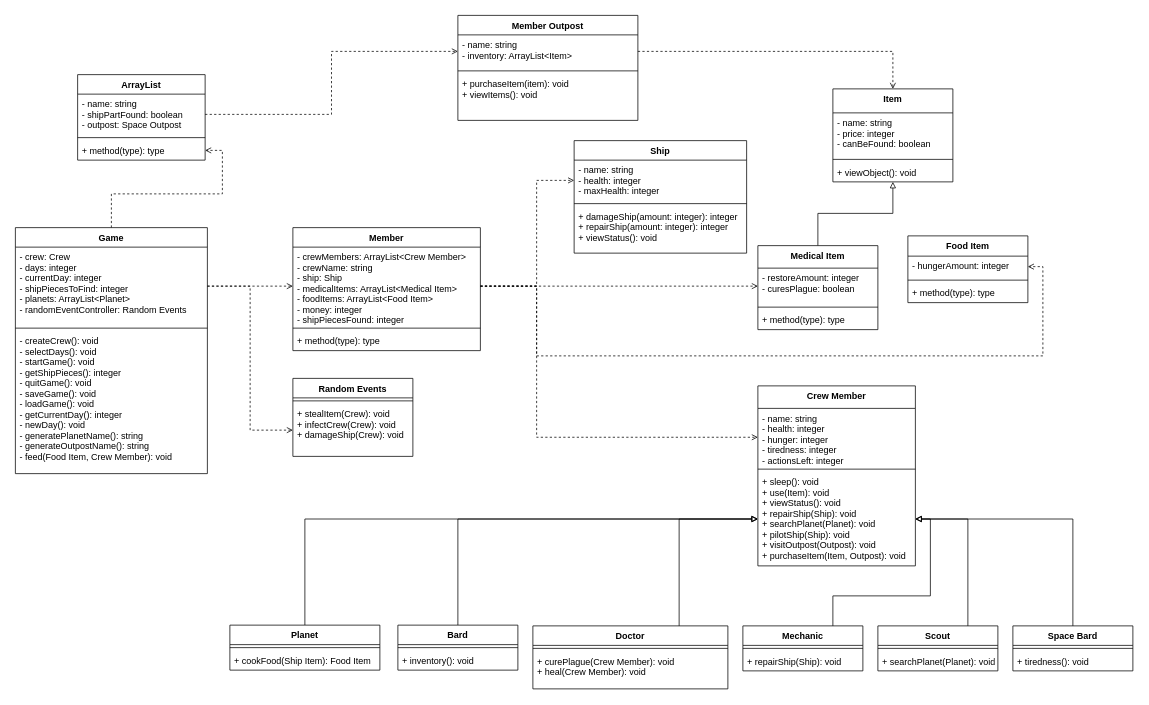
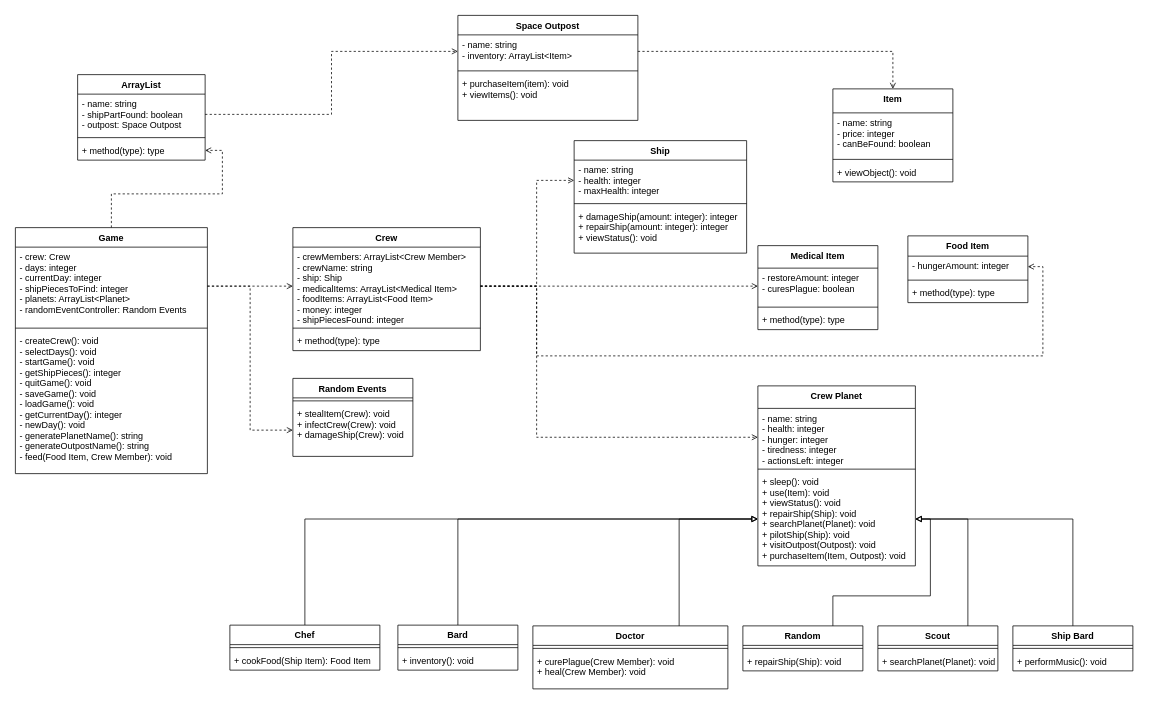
node "Member Outpost": label "Member Outpost" -> "Space Outpost"
edge "Medical Item" -> "Item": removed
node "Member": label "Member" -> "Crew"
node "Crew Member": label "Crew Member" -> "Crew Planet"
node "Planet": label "Planet" -> "Chef"
node "Mechanic": label "Mechanic" -> "Random"
node "Space Bard": label "Space Bard" -> "Ship Bard"
node "+ tiredness(): void": label "+ tiredness(): void" -> "+ performMusic(): void"
